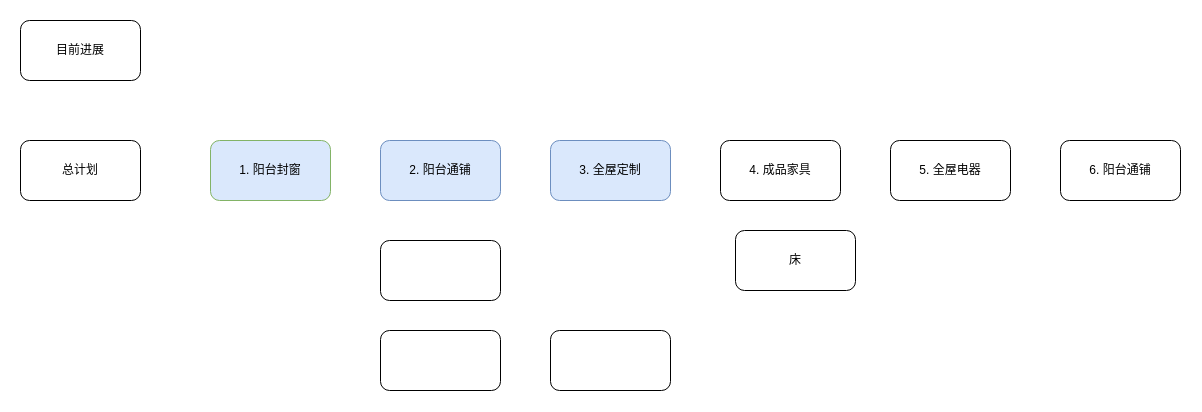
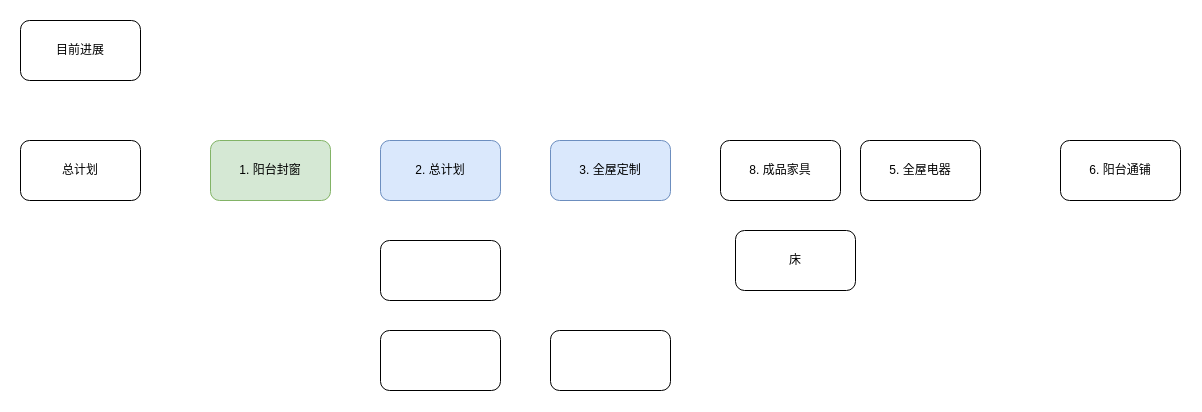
node "1. 阳台封窗": fillcolor #dae8fc -> #d5e8d4
node "2. 阳台通铺": label "2. 阳台通铺" -> "2. 总计划"
node "4. 成品家具": label "4. 成品家具" -> "8. 成品家具"
node "5. 全屋电器": moved (951, 171) -> (921, 171)
